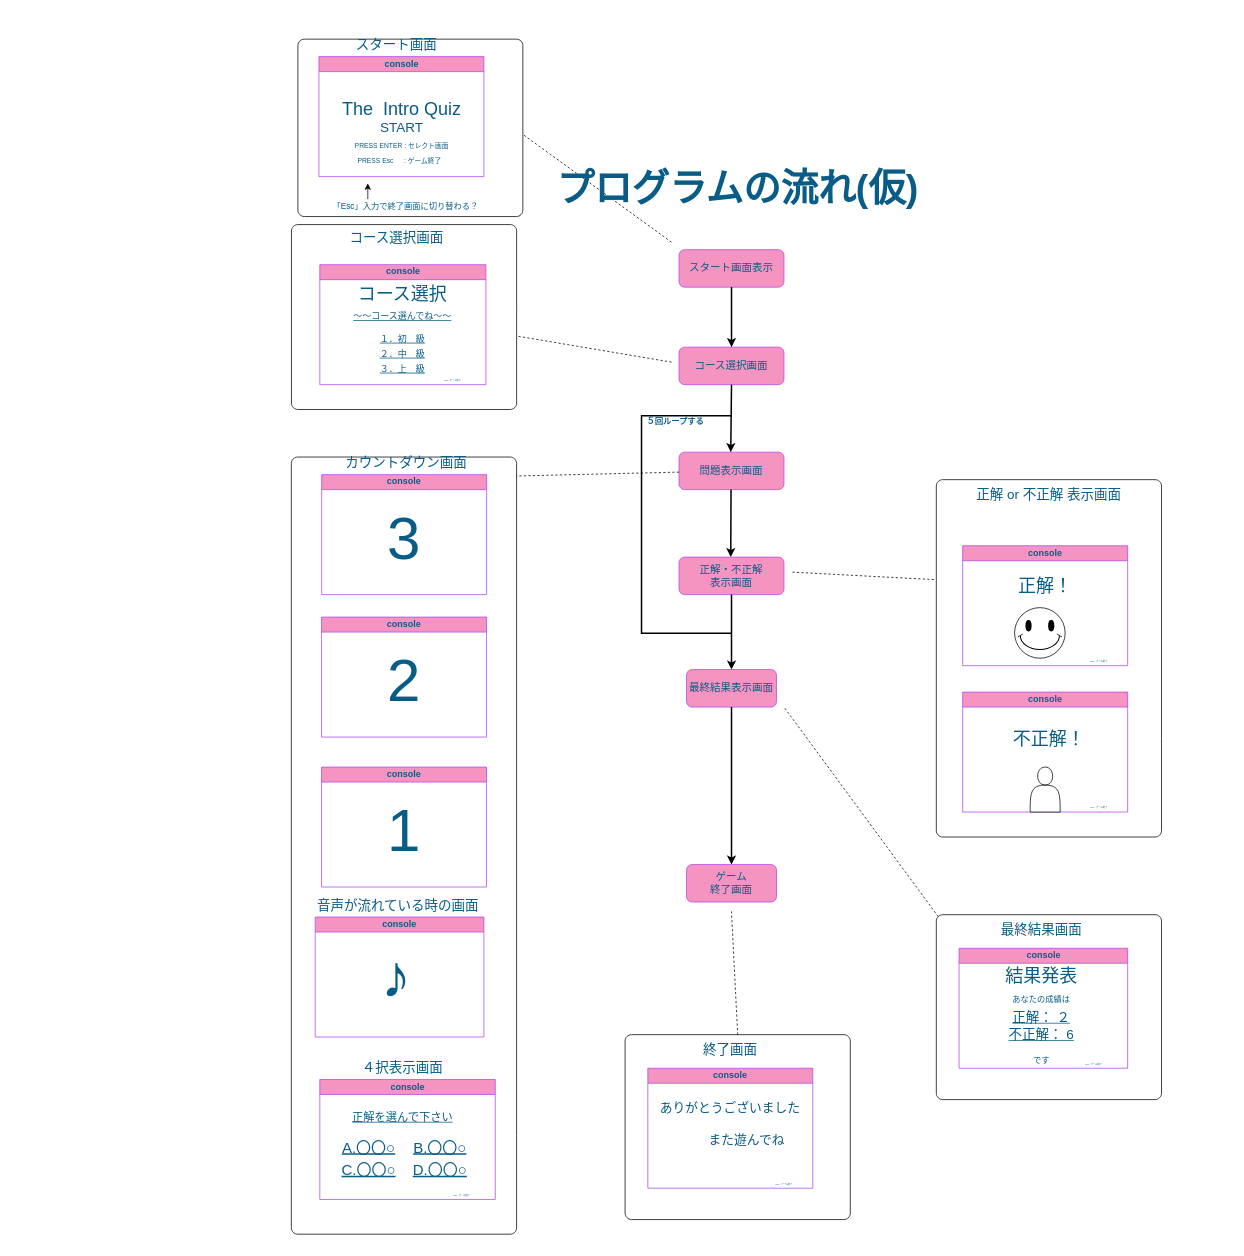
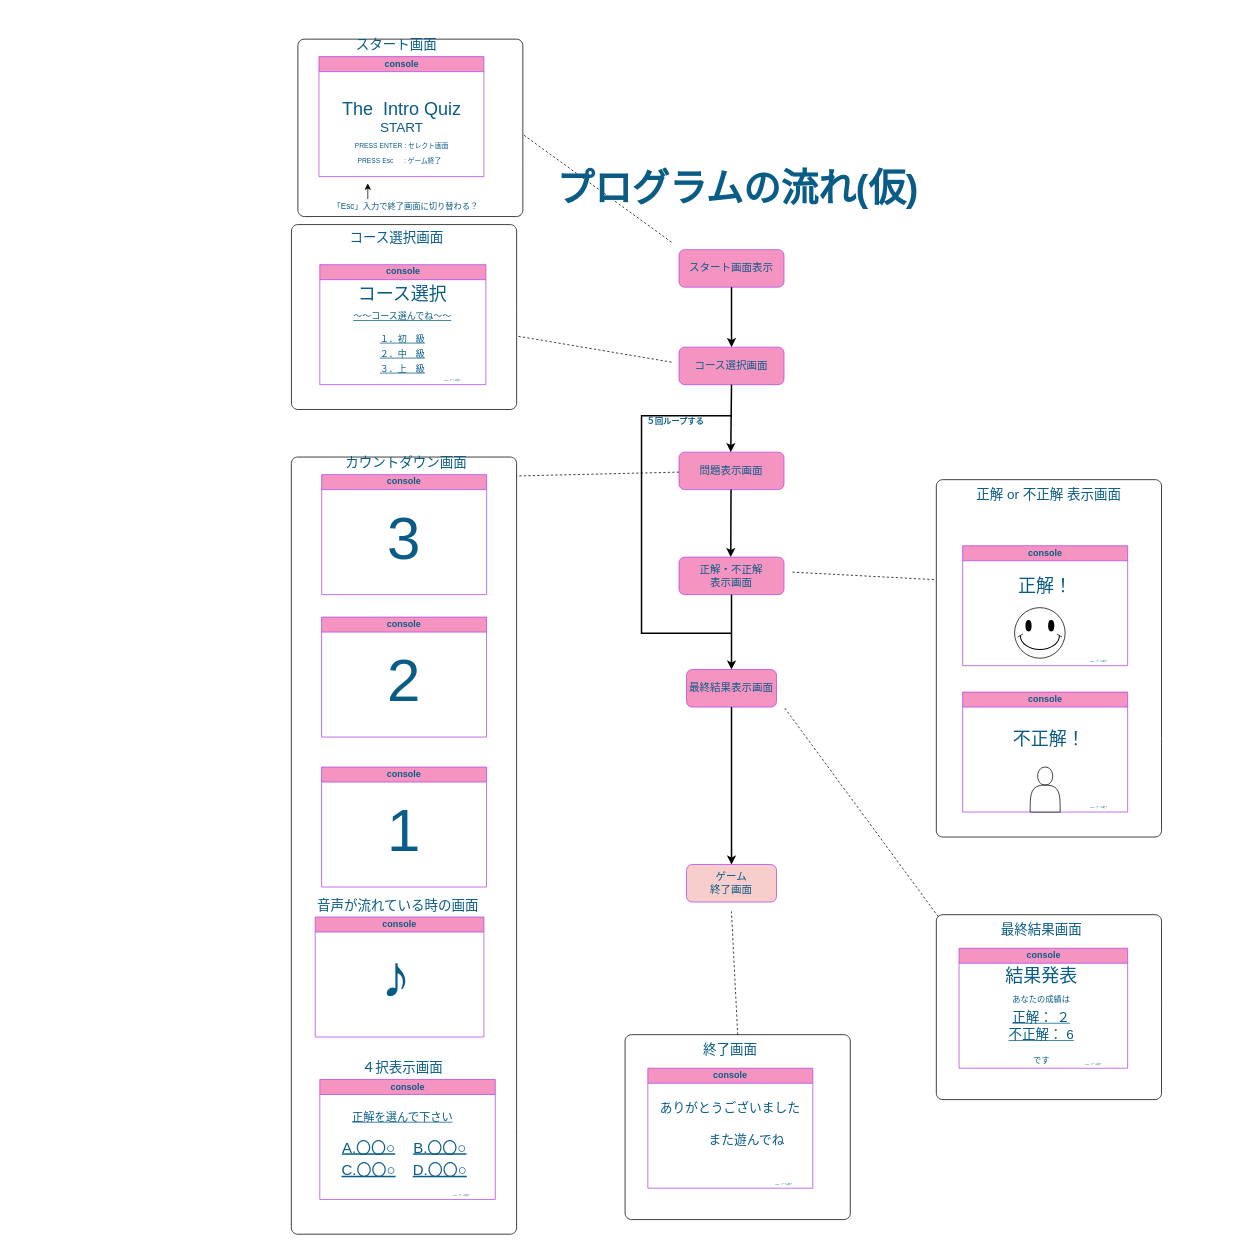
node "ゲーム 終了画面": fillcolor #f694c1 -> #f8cecc
